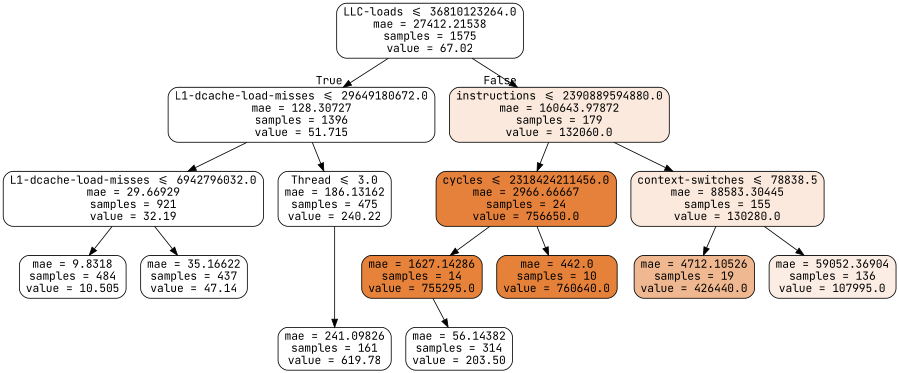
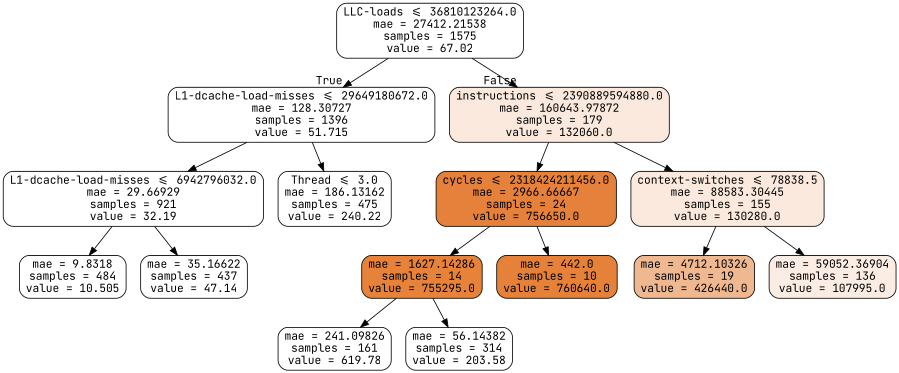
edge "Thread <= 3.0 mae = 186.13162 samples = 475 value = 240.22" -> "mae = 241.09826 samples = 161 value = 619.78": now "mae = 1627.14286 samples = 14 value = 755295.0" -> "mae = 241.09826 samples = 161 value = 619.78"
node "mae = 4712.10526 samples = 19 value = 426440.0": label "mae = 4712.10526 samples = 19 value = 426440.0" -> "mae = 4712.10326 samples = 19 value = 426440.0"
node "mae = 56.14382 samples = 314 value = 203.50": label "mae = 56.14382 samples = 314 value = 203.50" -> "mae = 56.14382 samples = 314 value = 203.58"
